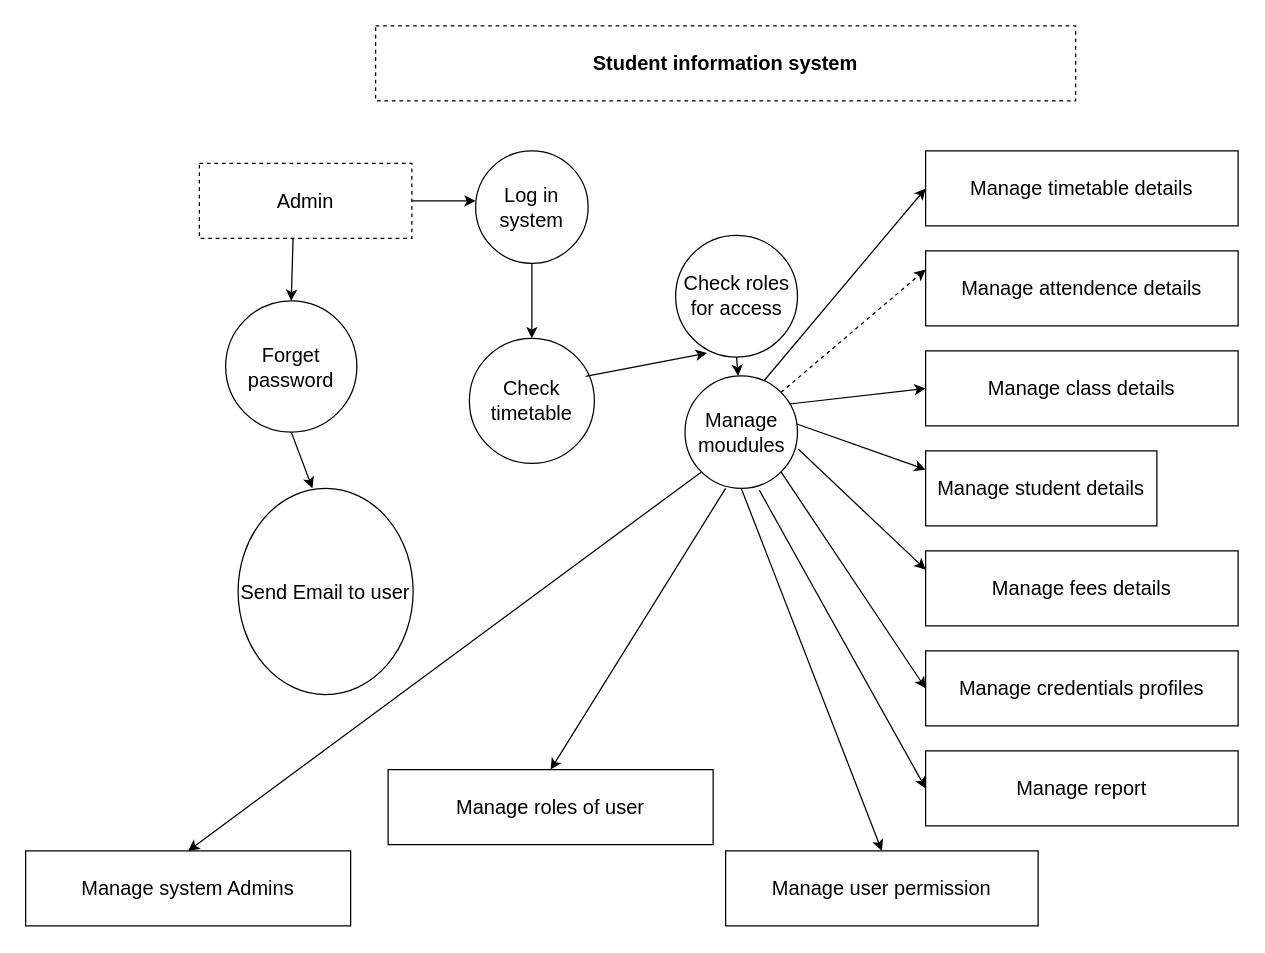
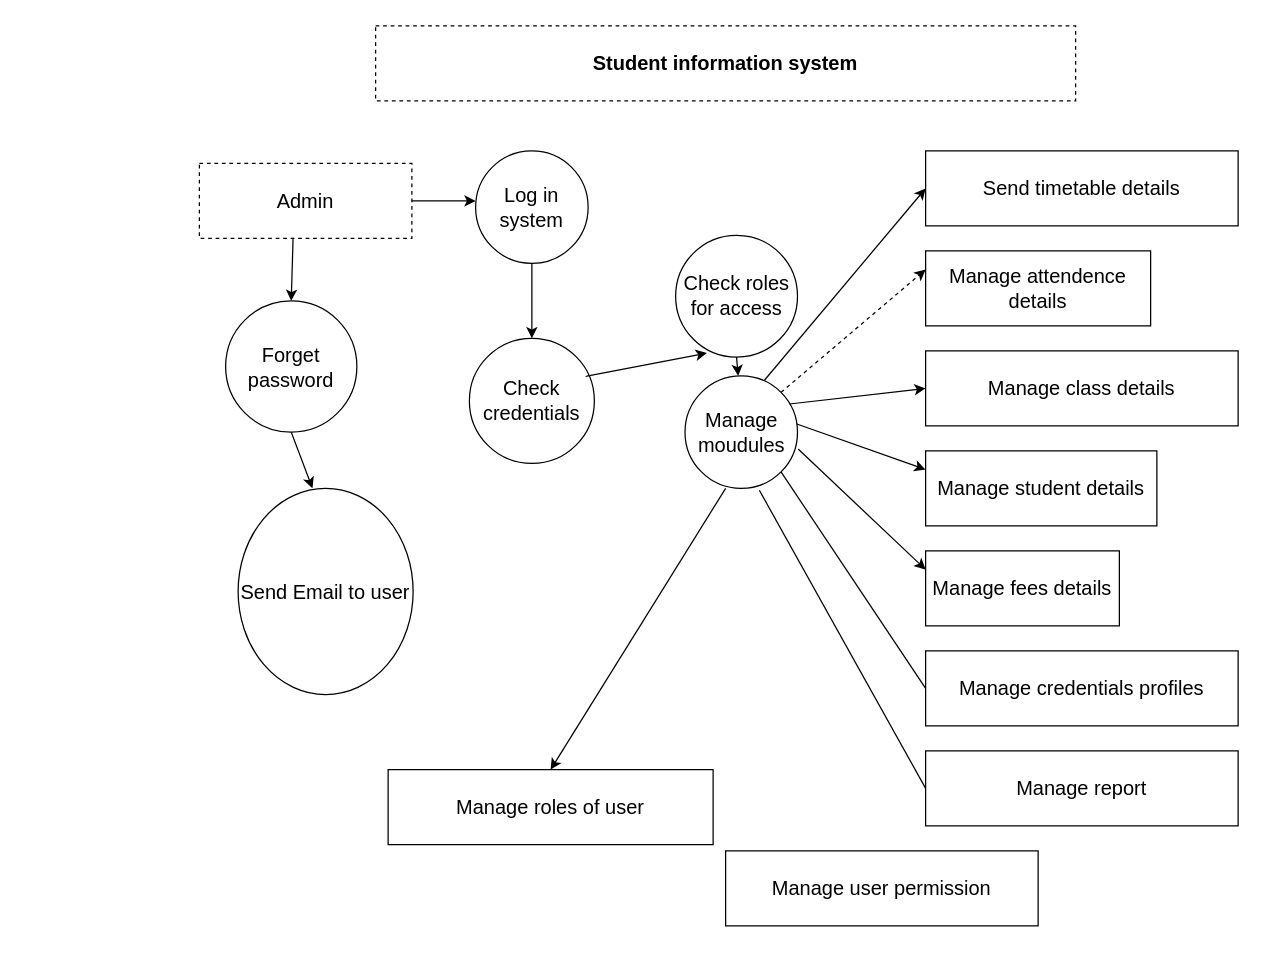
node "Manage timetable details": label "Manage timetable details" -> "Send timetable details"
node "Manage attendence details": size 313x75 -> 225x75
node "Check timetable": label "Check timetable" -> "Check credentials"
node "Manage fees details": size 313x75 -> 194x75
edge "Manage moudules" -> "Manage system Admins": removed
edge "Manage moudules" -> "Manage user permission": removed
edge "Manage moudules" -> "Manage credentials profiles": arrowhead classic -> none
edge "Manage moudules" -> "Manage report": arrowhead classic -> none
node "Manage system Admins": removed
